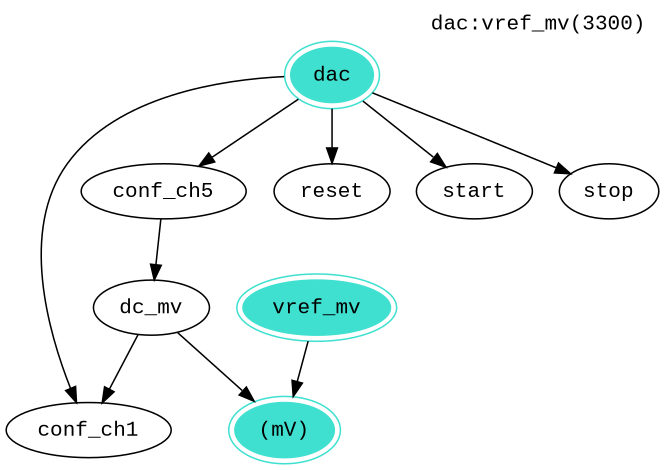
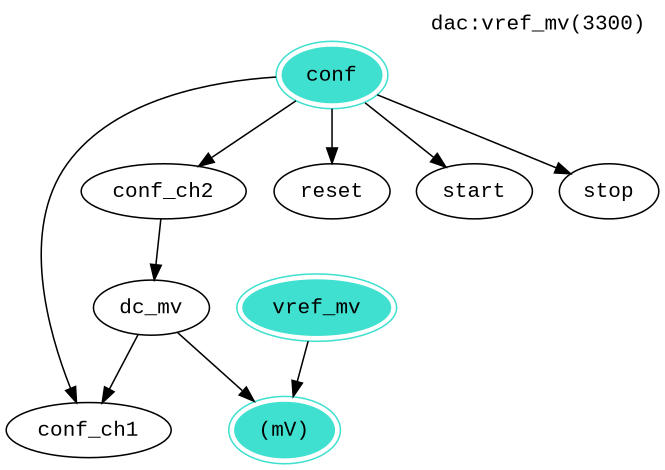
node "dac": label "dac" -> "conf"
node "conf_ch5": label "conf_ch5" -> "conf_ch2"
